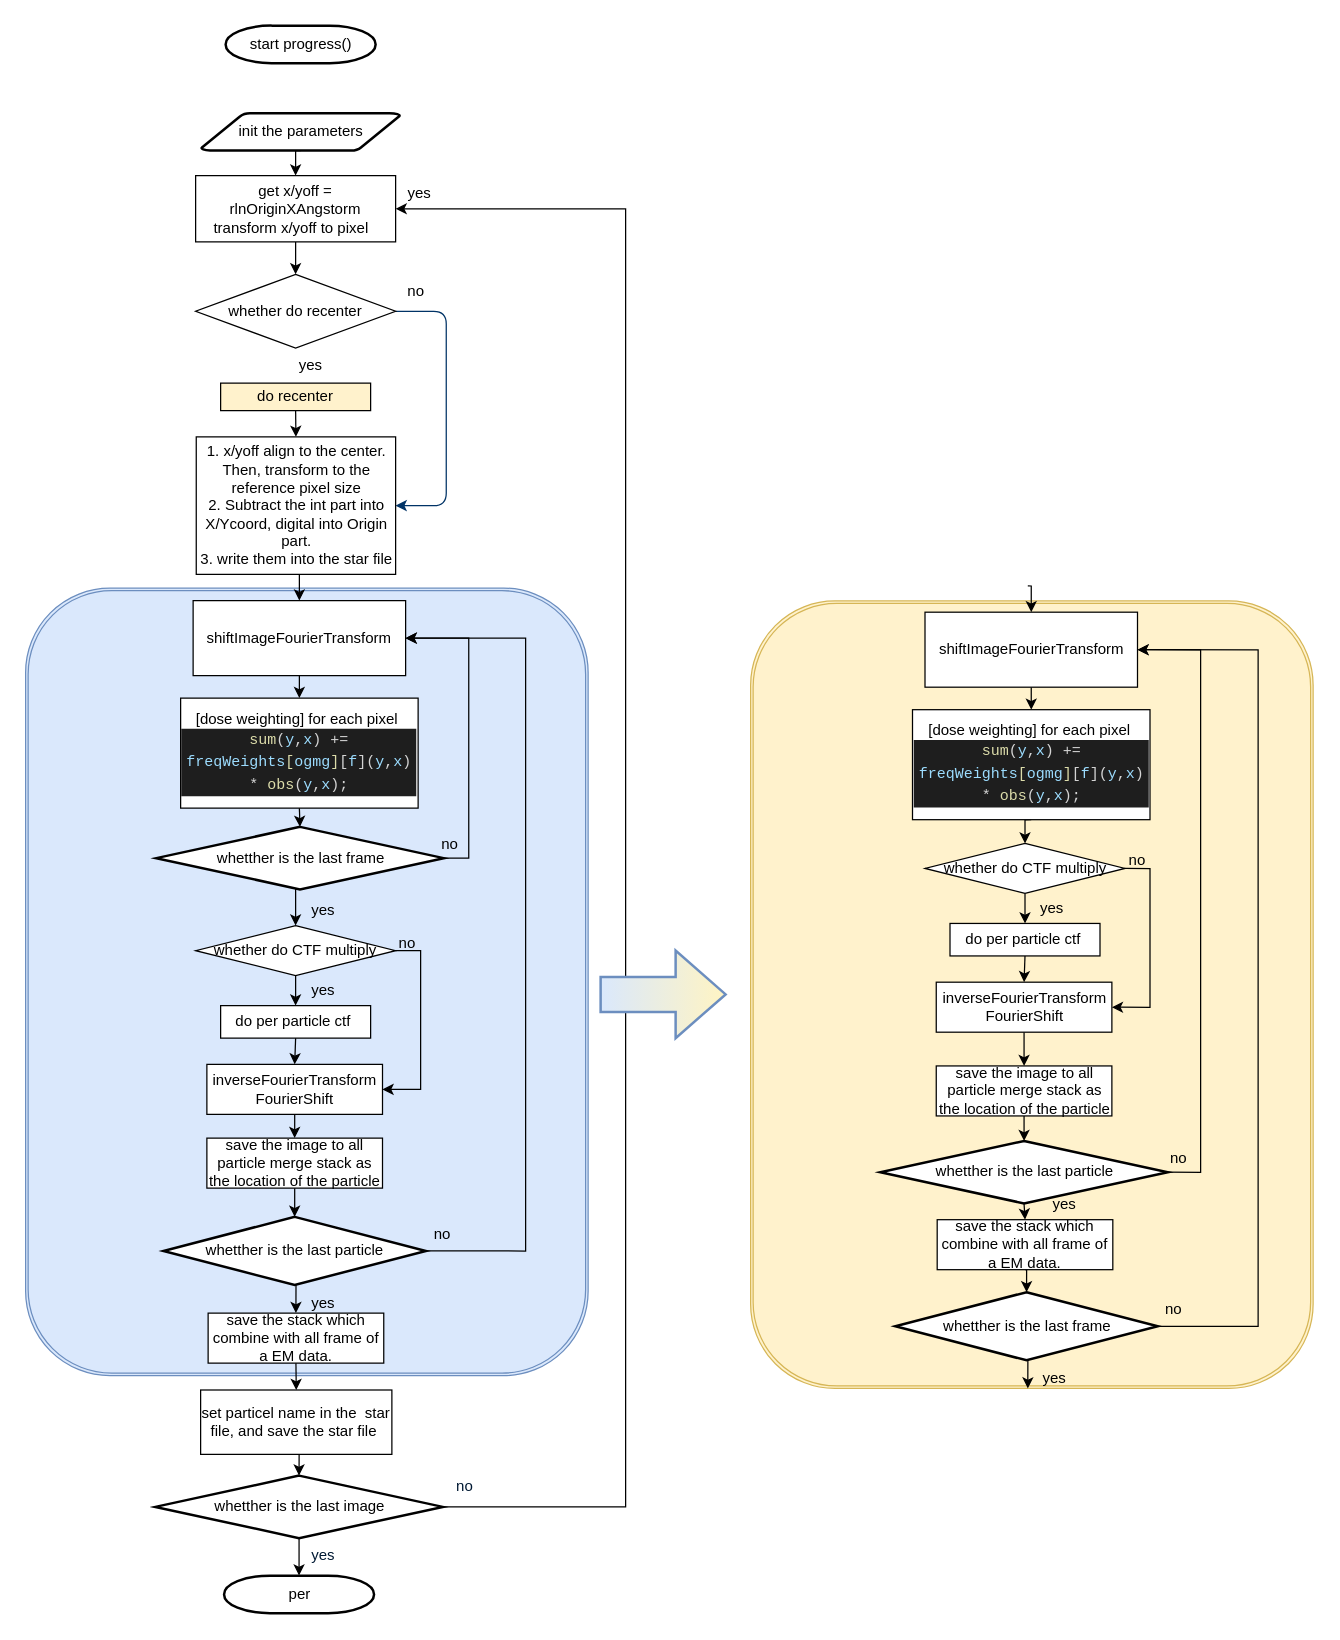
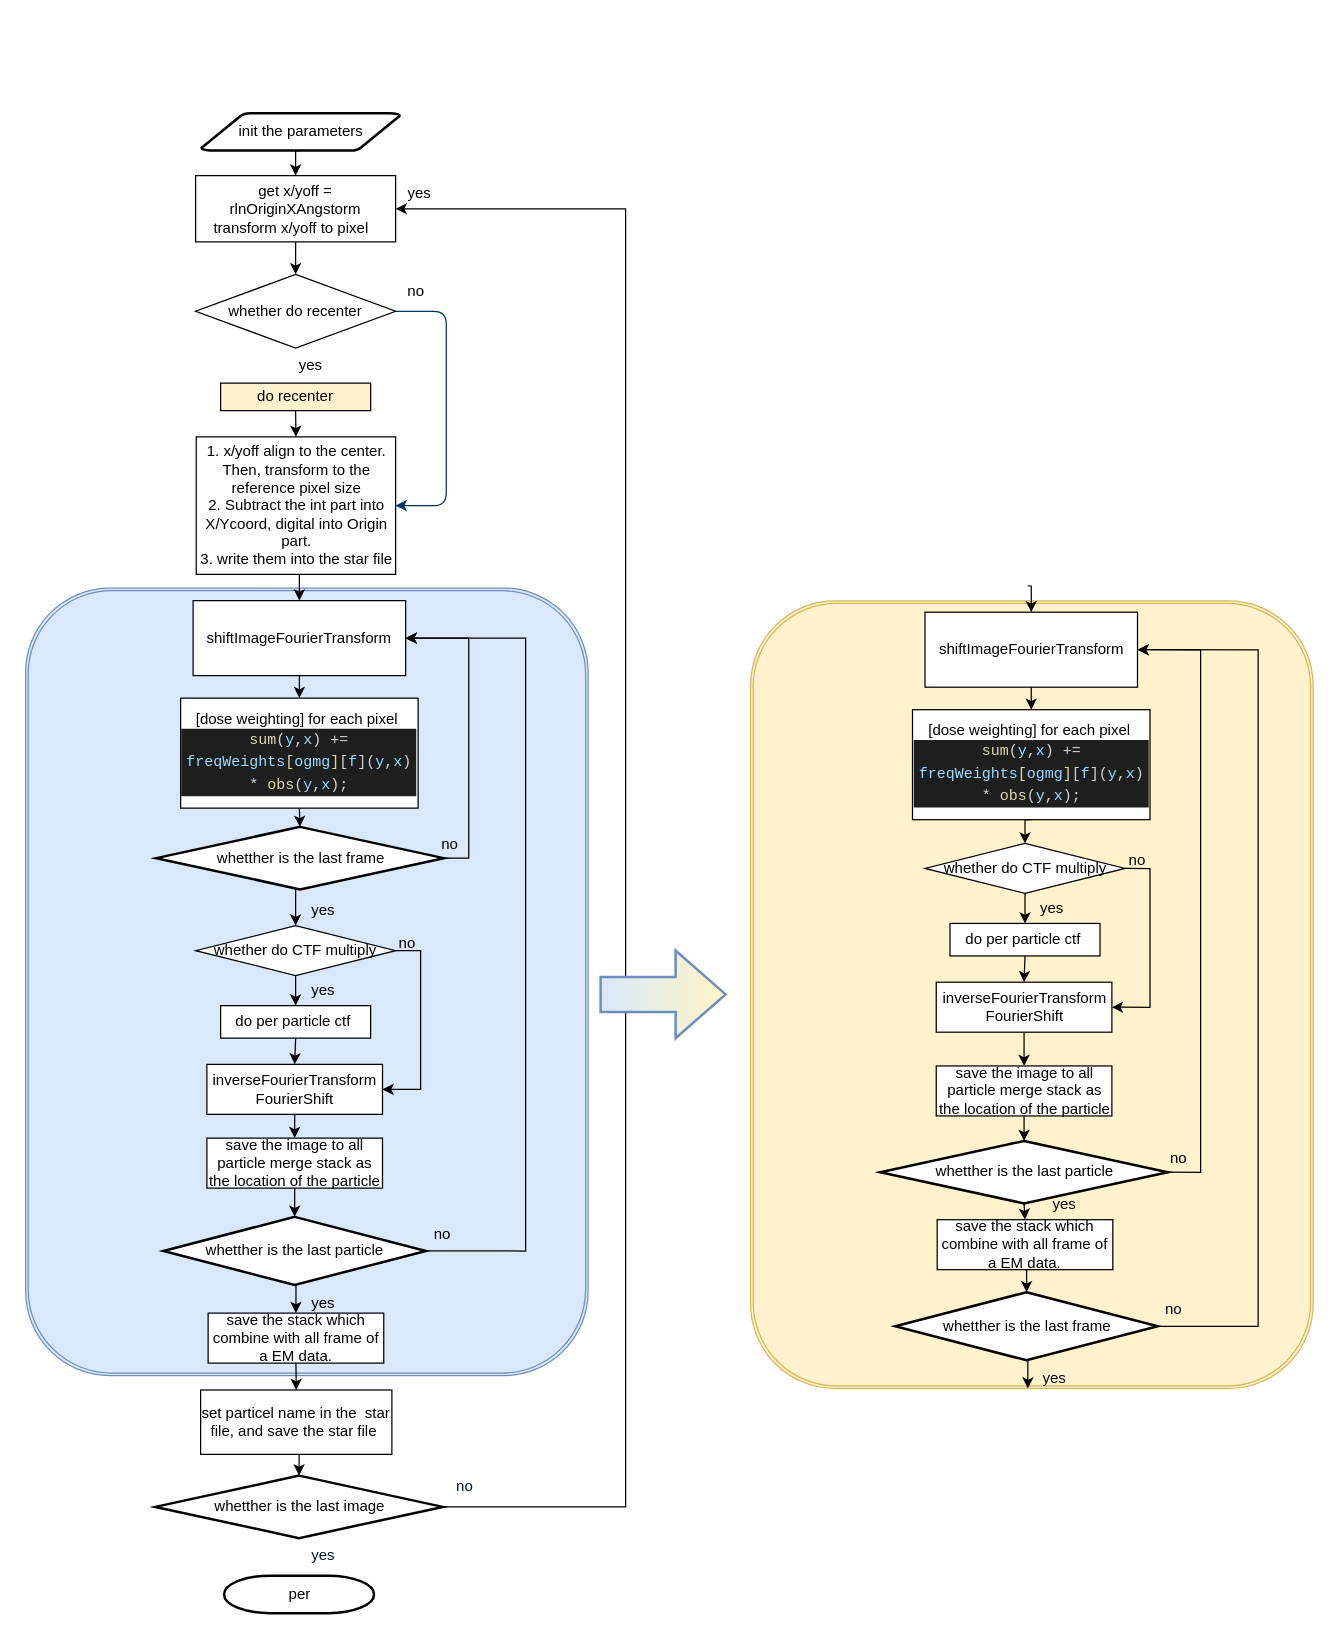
node "start progress()": removed
edge "whetther is the last image" -> "per": removed
